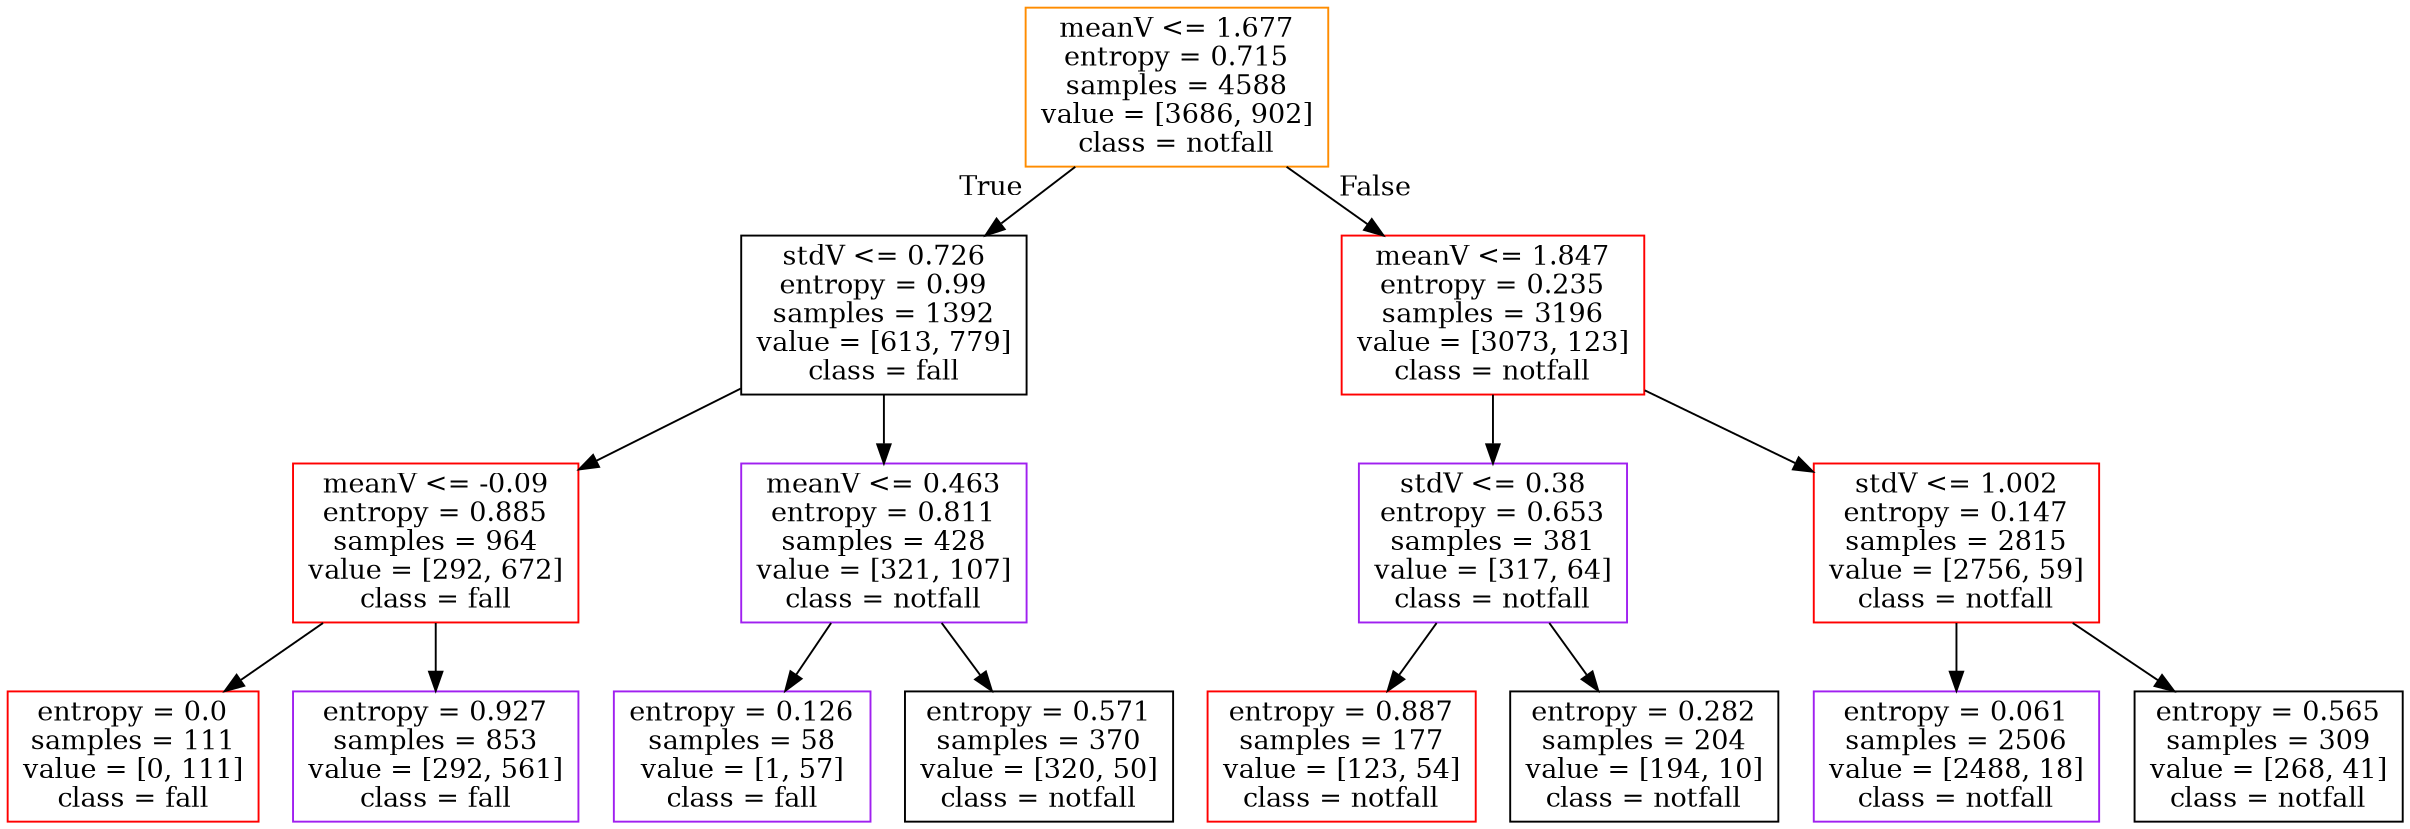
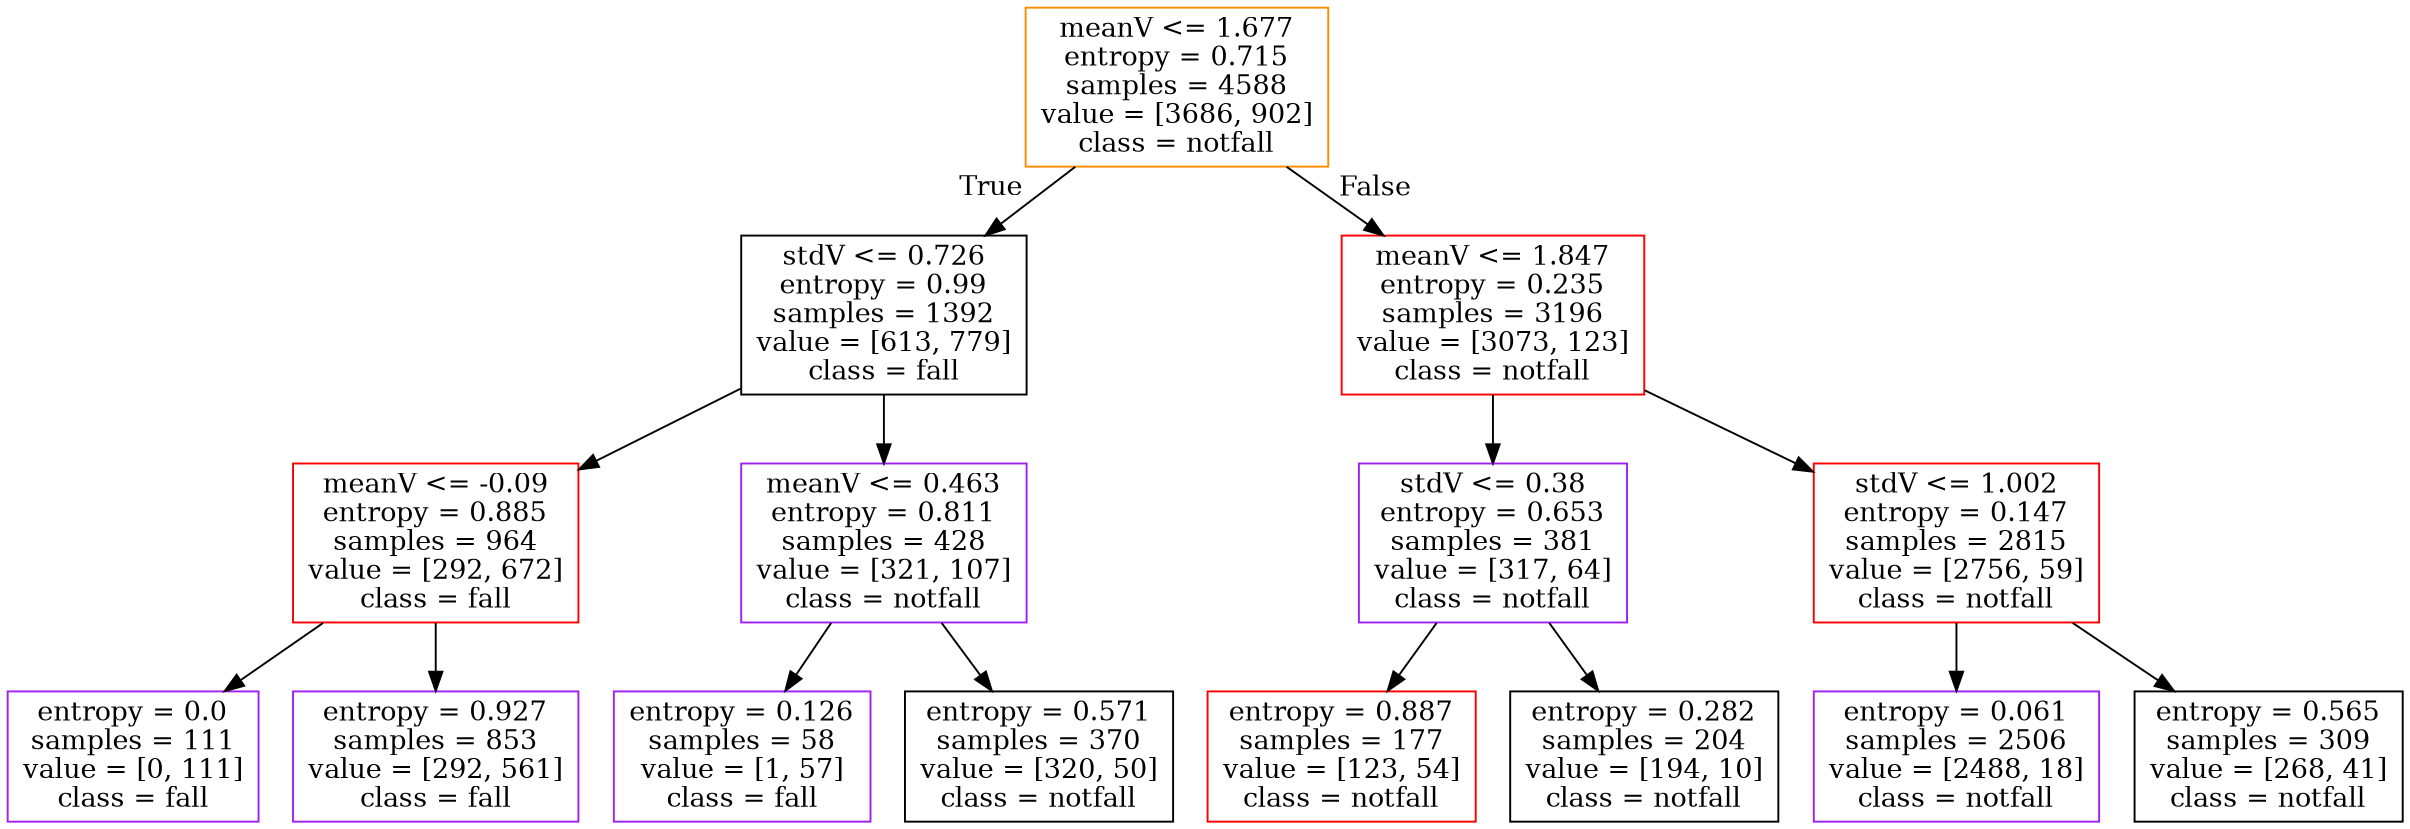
node "entropy = 0.0 samples = 111 value = [0, 111] class = fall": color red -> purple
